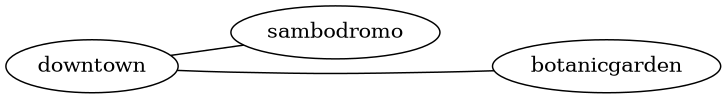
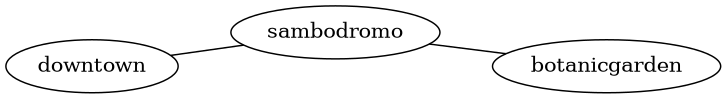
edge "downtown" -- "botanicgarden": now "sambodromo" -- "botanicgarden"
